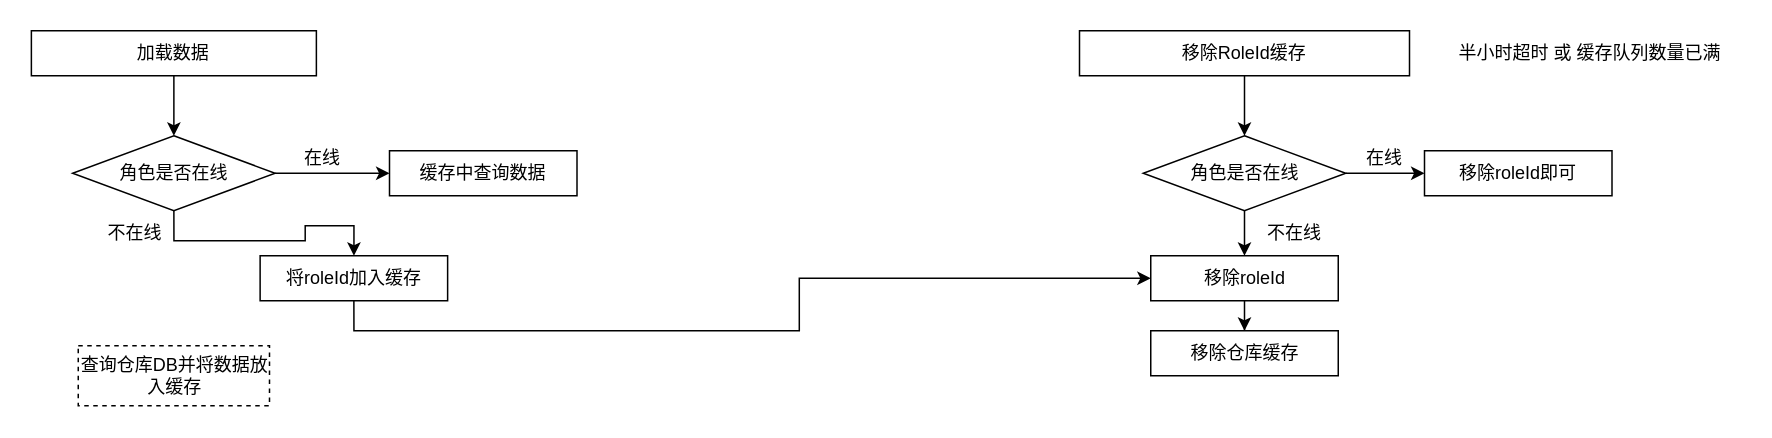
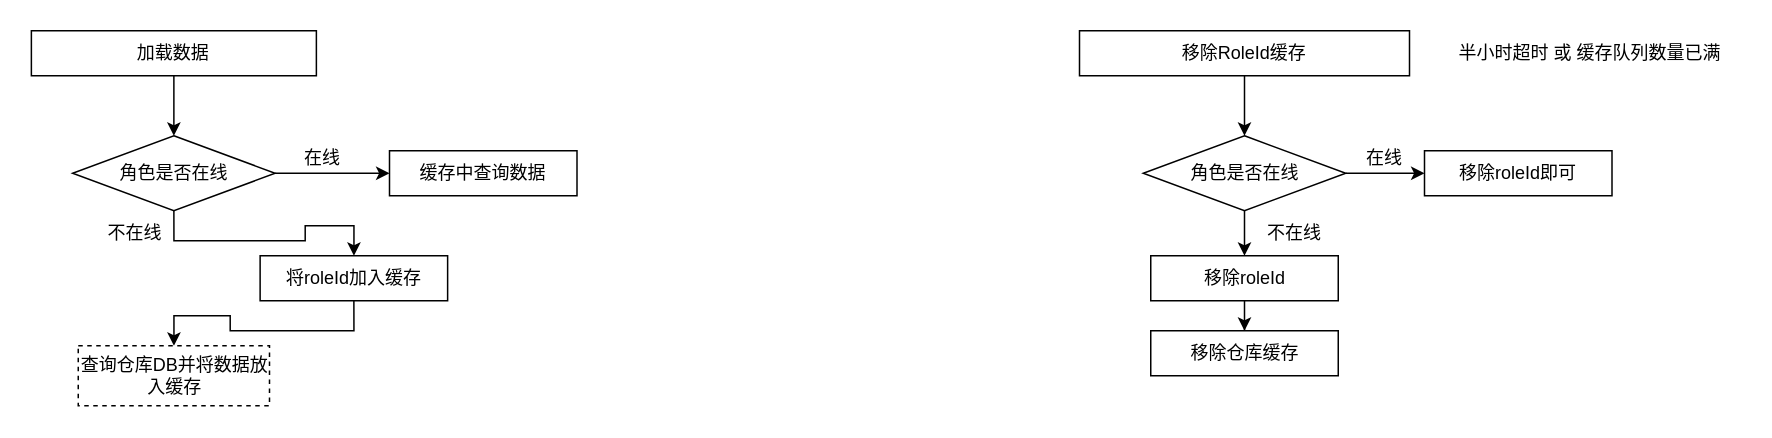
edge "将roleId加入缓存" -> "移除roleId": now "将roleId加入缓存" -> "查询仓库DB并将数据放入缓存"
